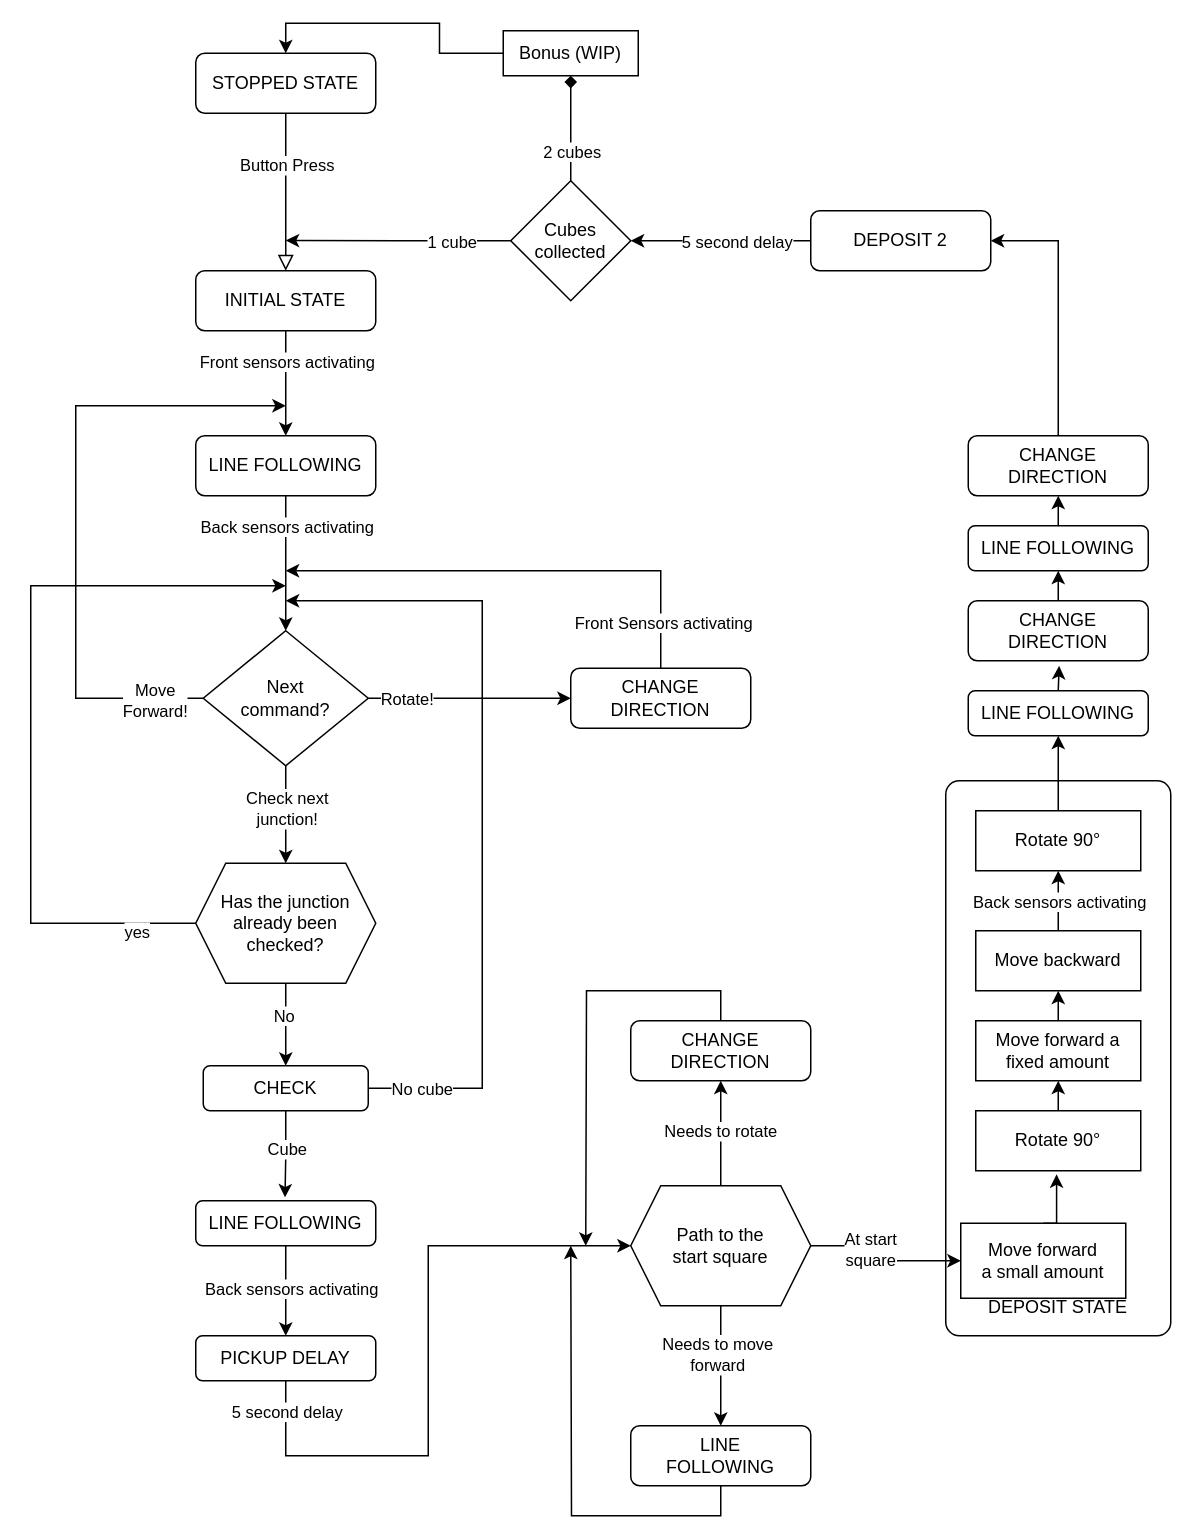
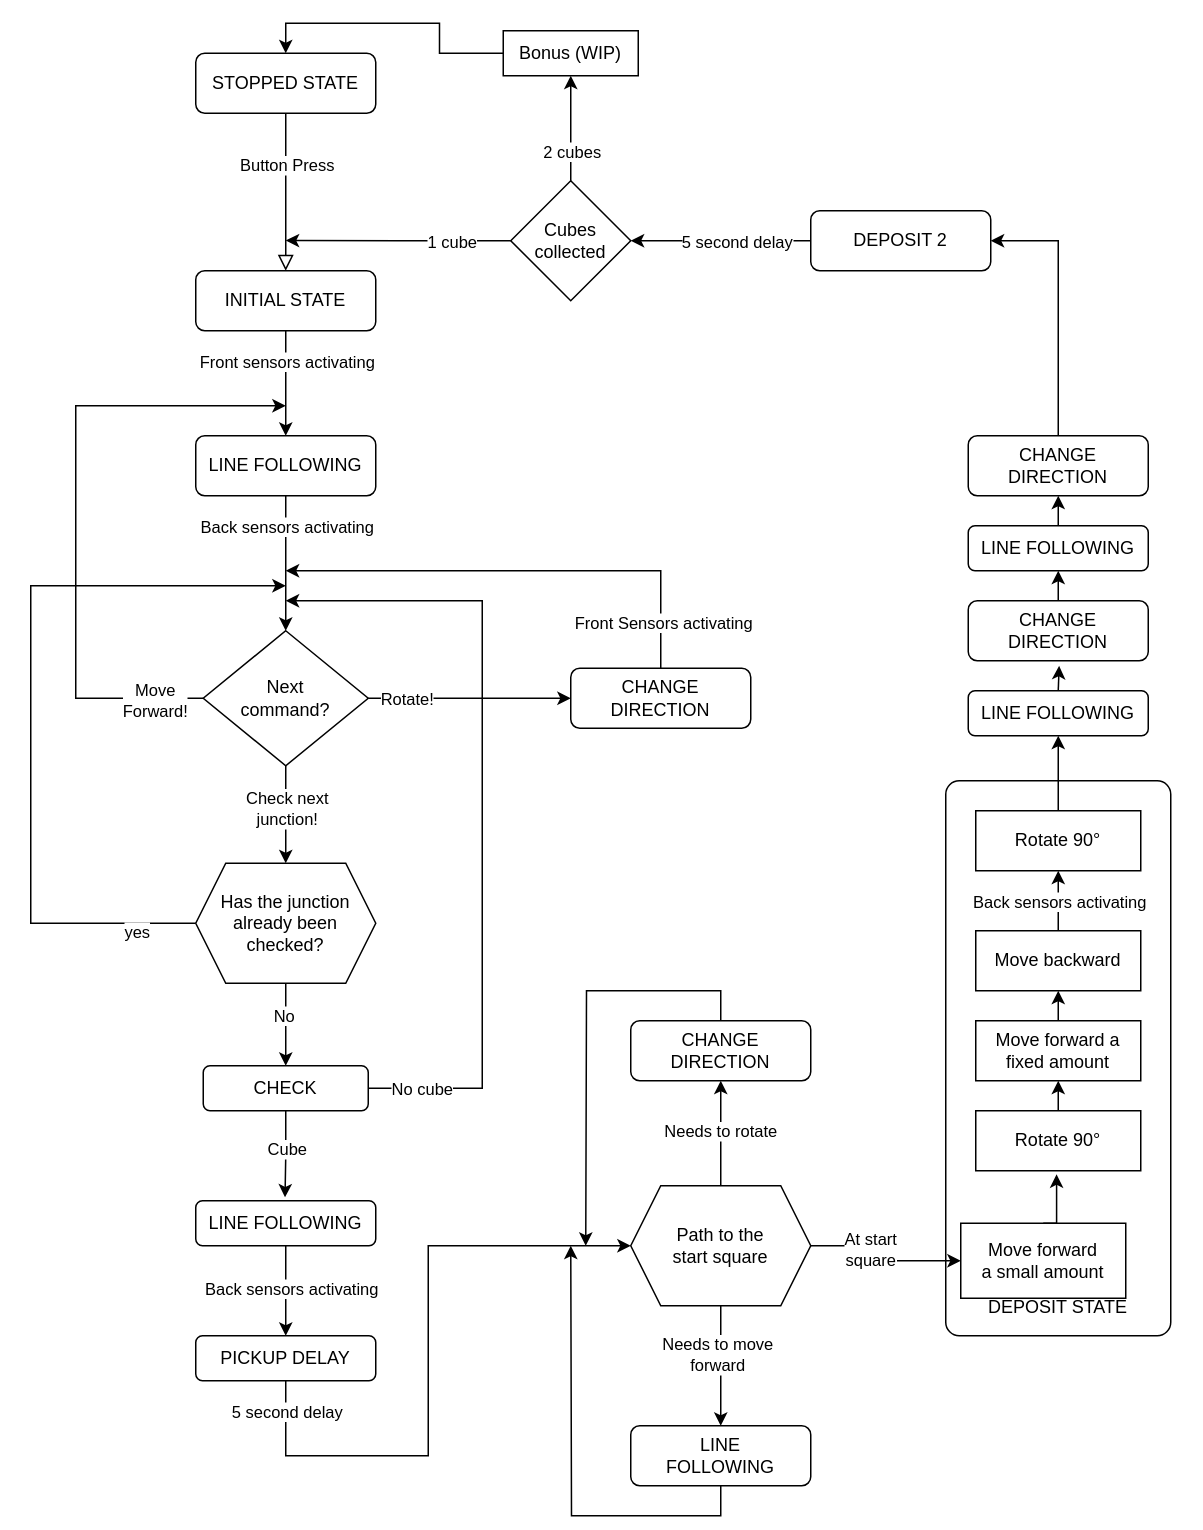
edge "Cubes collected" -> "Bonus (WIP)": arrowhead diamond -> classic
